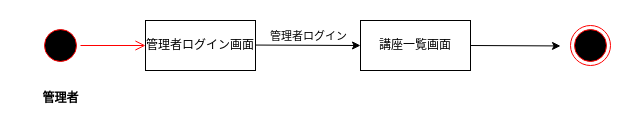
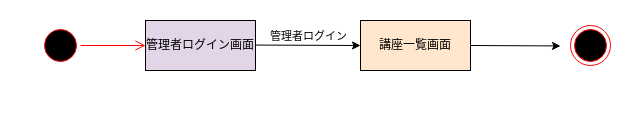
node "管理者ログイン画面": fillcolor #ffffff -> #e1d5e7
node "講座一覧画面": fillcolor #ffffff -> #ffe6cc
node "管理者": removed
